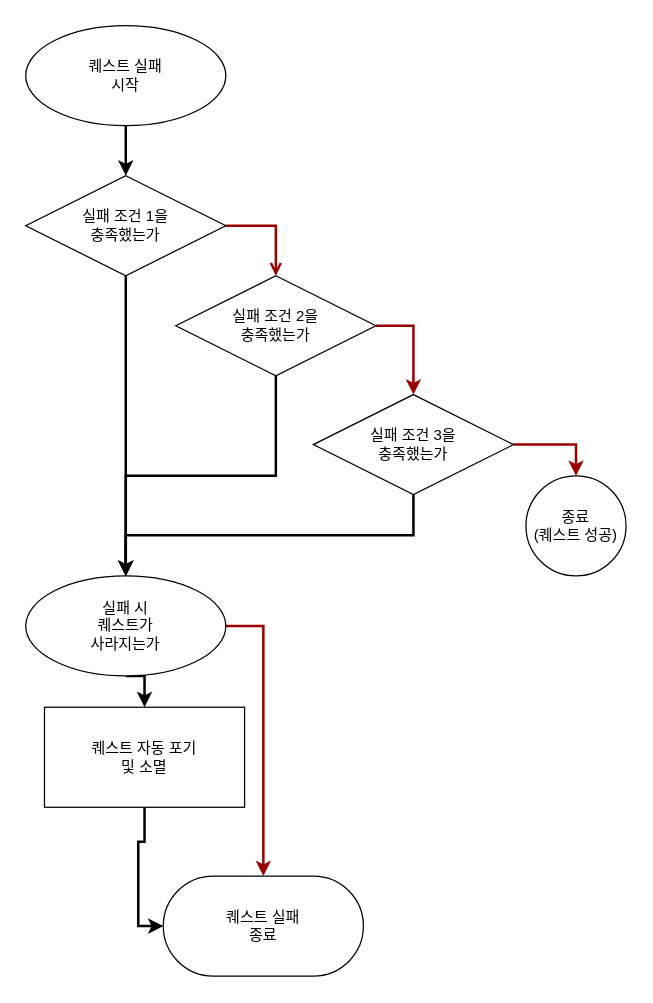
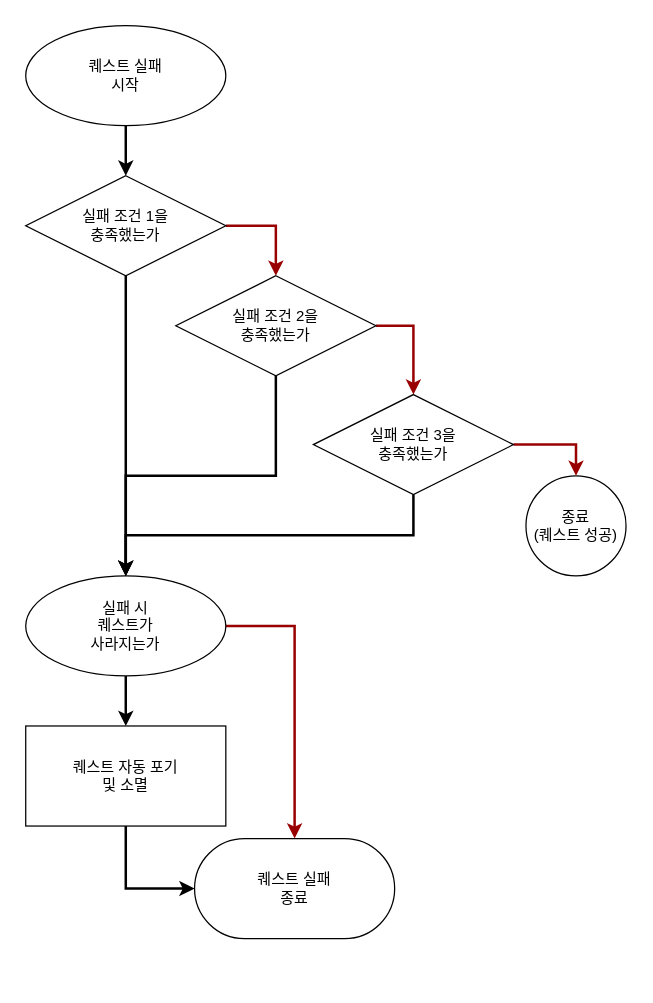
edge "실패 조건 1을 충족했는가" -> "실패 조건 2을 충족했는가": arrowhead open -> classic
node "퀘스트 자동 포기 및 소멸": moved (144, 757) -> (126, 776)
node "퀘스트 실패 종료": moved (263, 926) -> (294, 888)
